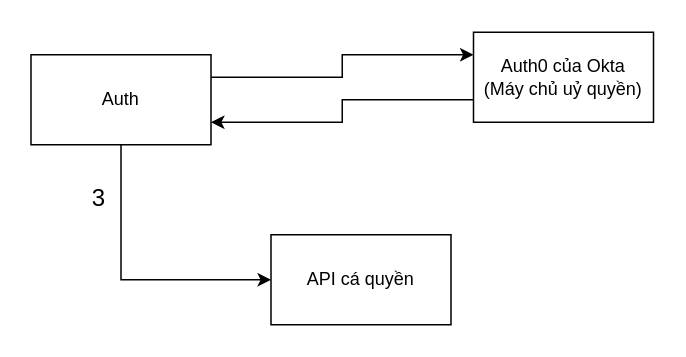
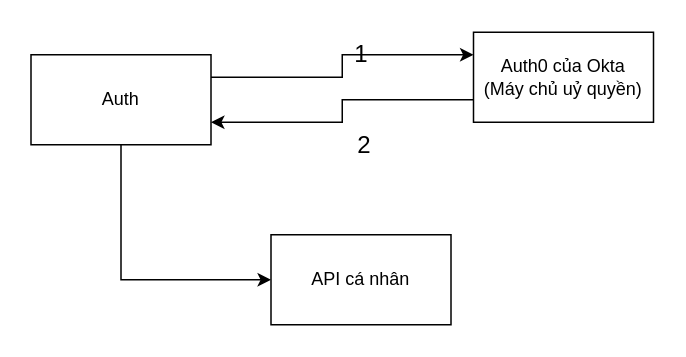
node "1": added
node "2": added
node "3": removed
node "API cá quyền": label "API cá quyền" -> "API cá nhân"
